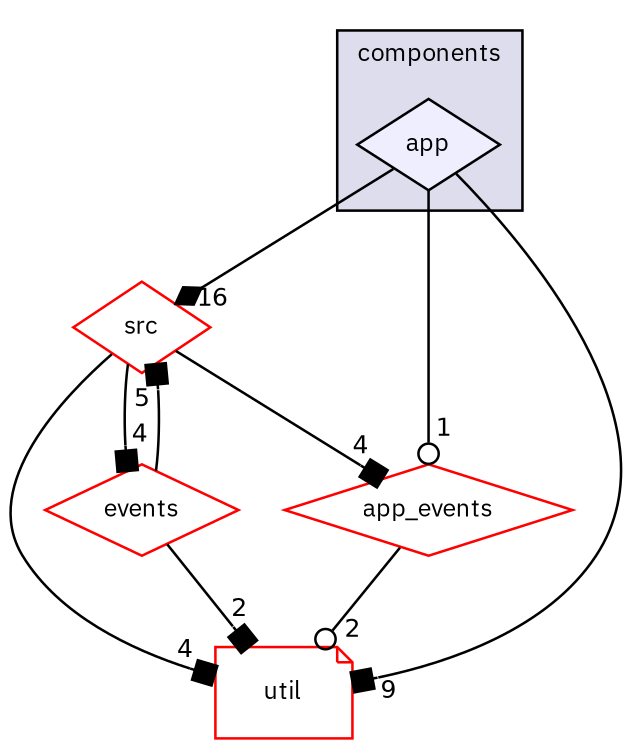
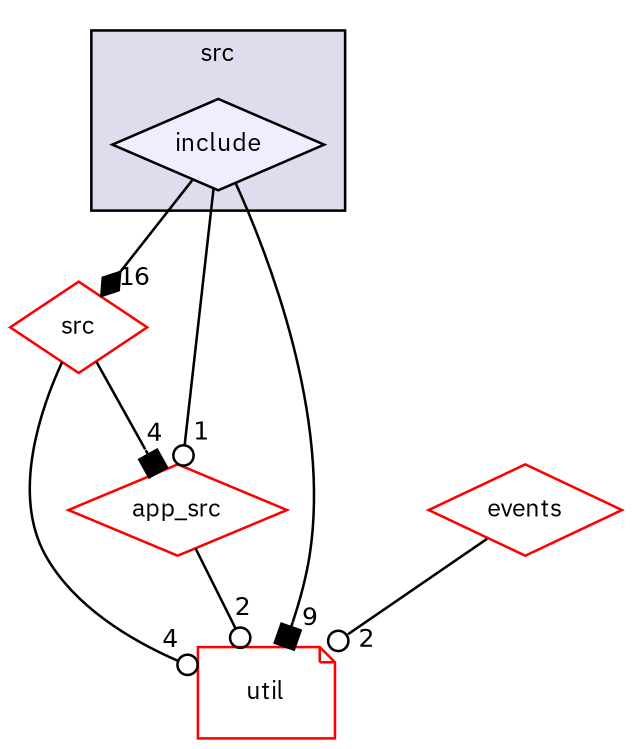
cluster "components": label "components" -> "src"
node "app": label "app" -> "include"
edge "src" -> "events": removed
edge "events" -> "src": removed
node "app_events": label "app_events" -> "app_src"
edge "src" -> "util": arrowhead box -> odot
edge "events" -> "util": arrowhead box -> odot
